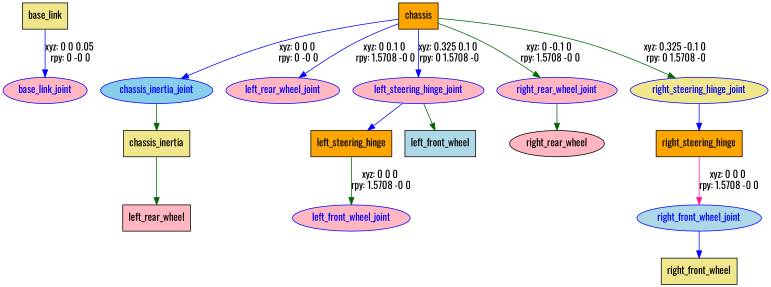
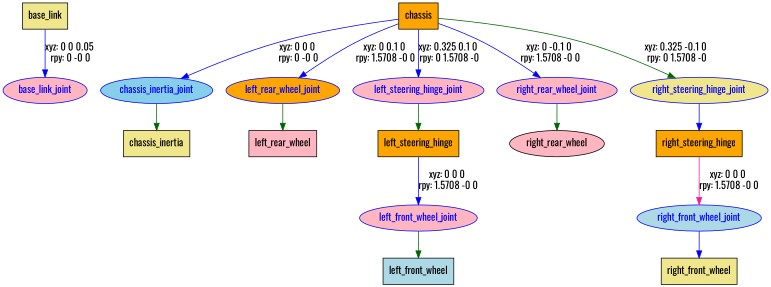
edge "chassis" -> "right_rear_wheel_joint": color darkgreen -> blue
node "left_rear_wheel_joint": fillcolor lightpink -> orange
edge "left_steering_hinge_joint" -> "left_front_wheel": now "left_front_wheel_joint" -> "left_front_wheel"
edge "left_steering_hinge_joint" -> "left_steering_hinge": color blue -> darkgreen
edge "chassis_inertia" -> "left_rear_wheel": now "left_rear_wheel_joint" -> "left_rear_wheel"
edge "left_steering_hinge" -> "left_front_wheel_joint": color darkgreen -> blue
